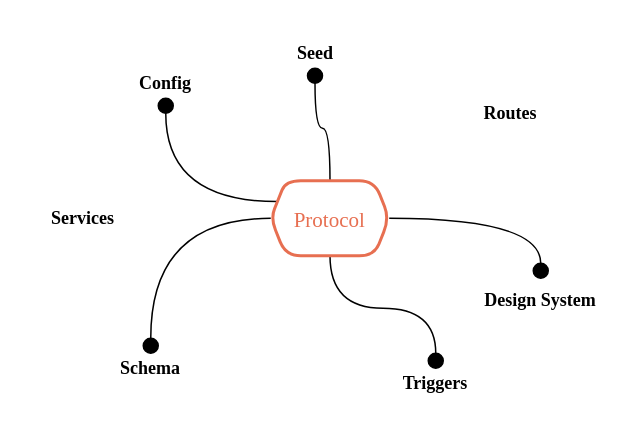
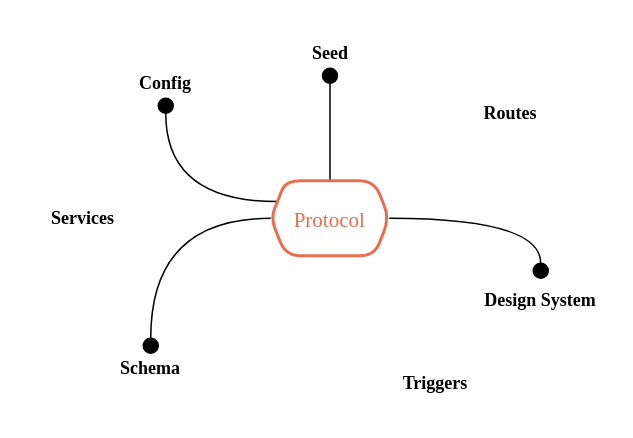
node "Seed": moved (315, 53) -> (330, 53)
edge "Protocol" -> "Triggers": removed
